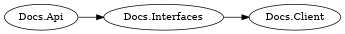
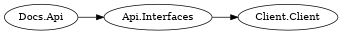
node "Docs.Interfaces": label "Docs.Interfaces" -> "Api.Interfaces"
node "Docs.Client": label "Docs.Client" -> "Client.Client"
